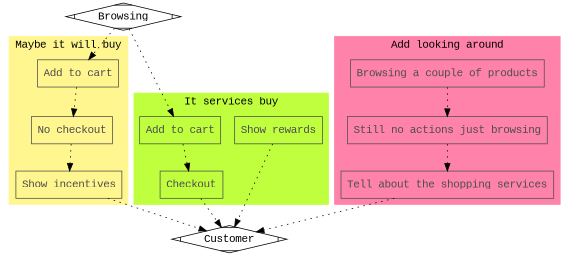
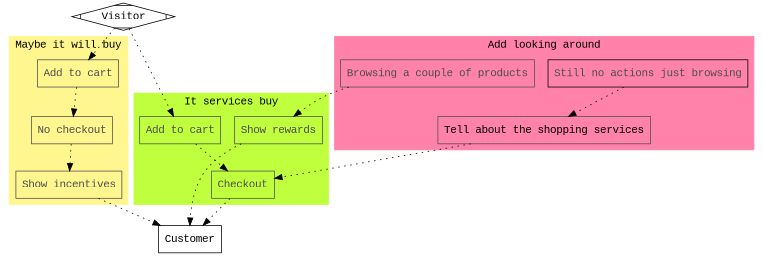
node "Browsing": label "Browsing" -> "Visitor"
edge "Browsing a couple of products" -> "Still no actions just browsing": now "Browsing a couple of products" -> "Show rewards"
node "Still no actions just browsing": color gray30 -> black
node "Tell about the shopping services": fontcolor gray30 -> black
edge "Tell about the shopping services" -> "Customer": now "Tell about the shopping services" -> "Checkout"
node "Customer": shape Mdiamond -> box
